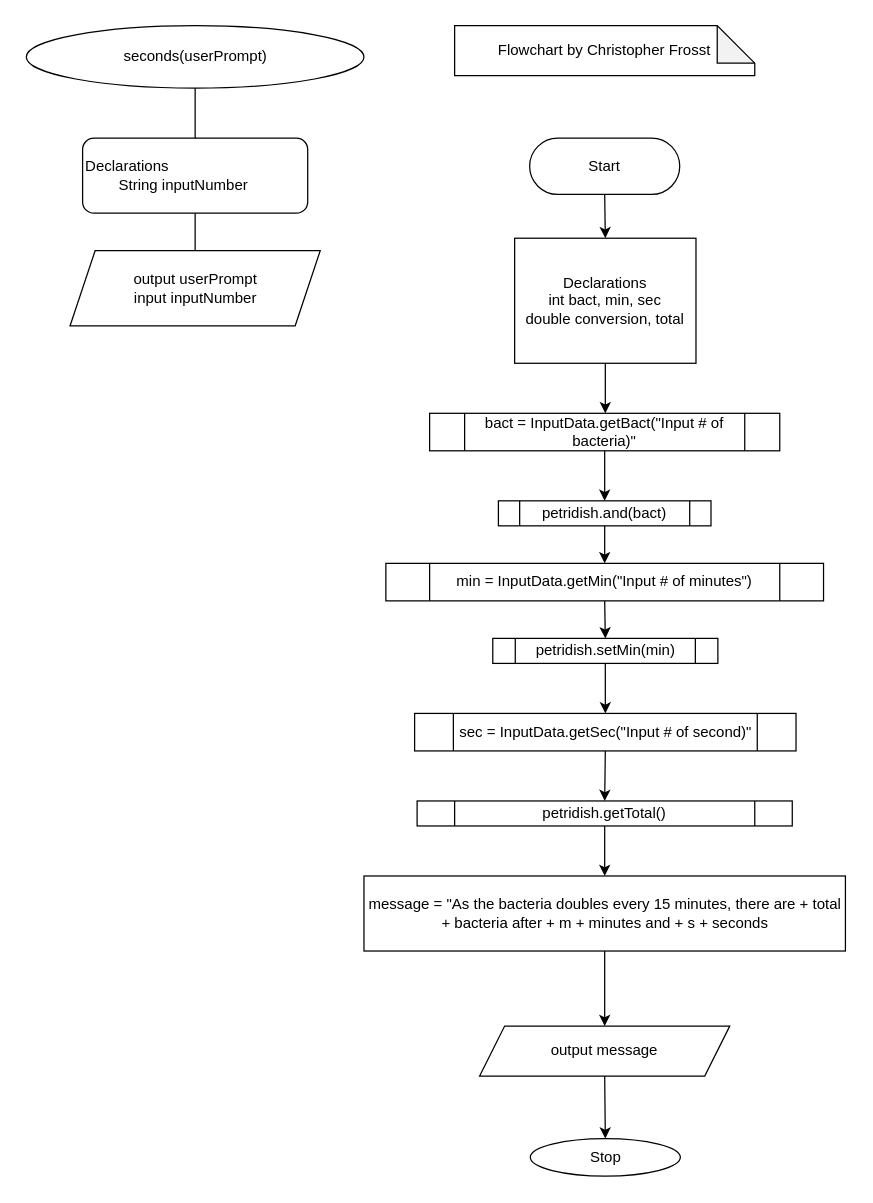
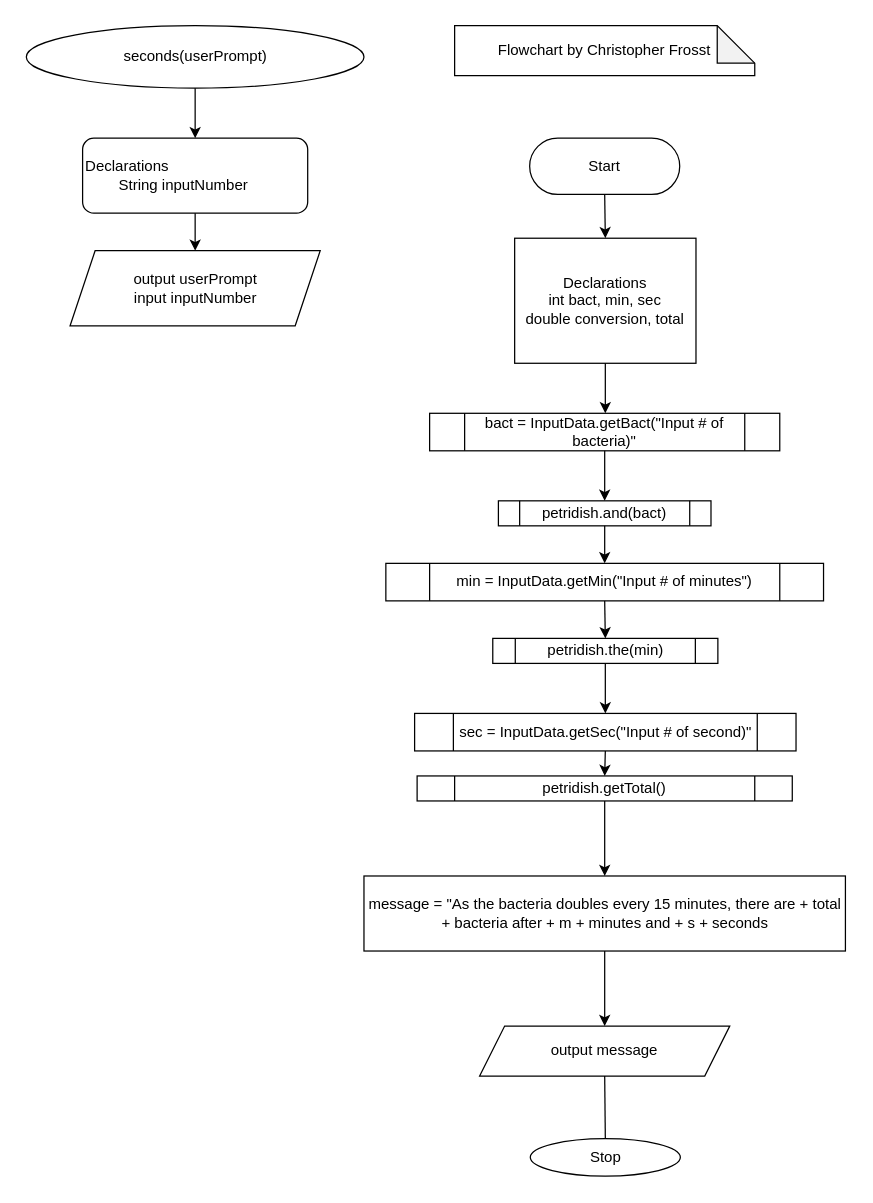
edge "seconds(userPrompt)" -- "Declarations String inputNumber": arrowhead none -> classic
edge "Declarations String inputNumber" -- "output userPrompt input inputNumber": arrowhead none -> classic
node "petridish.setMin(min)": label "petridish.setMin(min)" -> "petridish.the(min)"
node "petridish.getTotal()": moved (604, 813) -> (604, 788)
edge "output message" -> "Stop": arrowhead classic -> none
